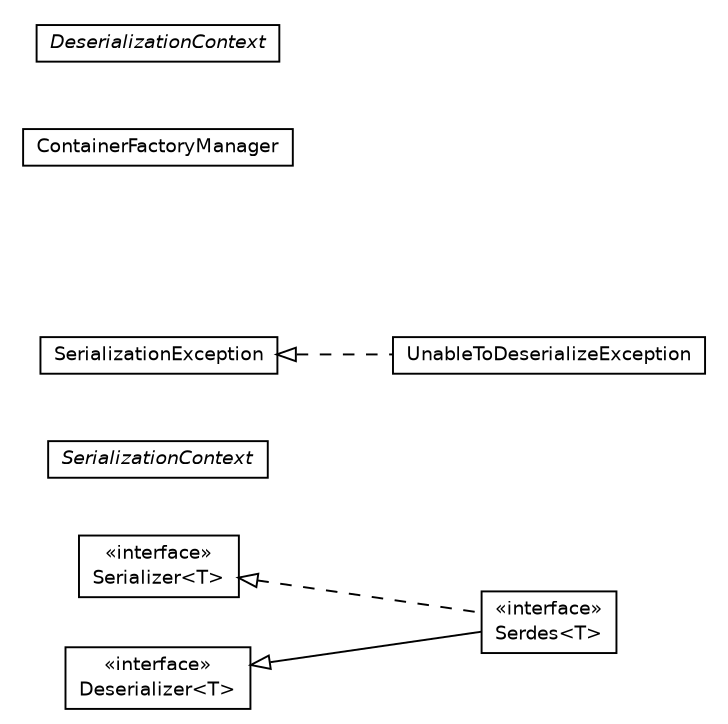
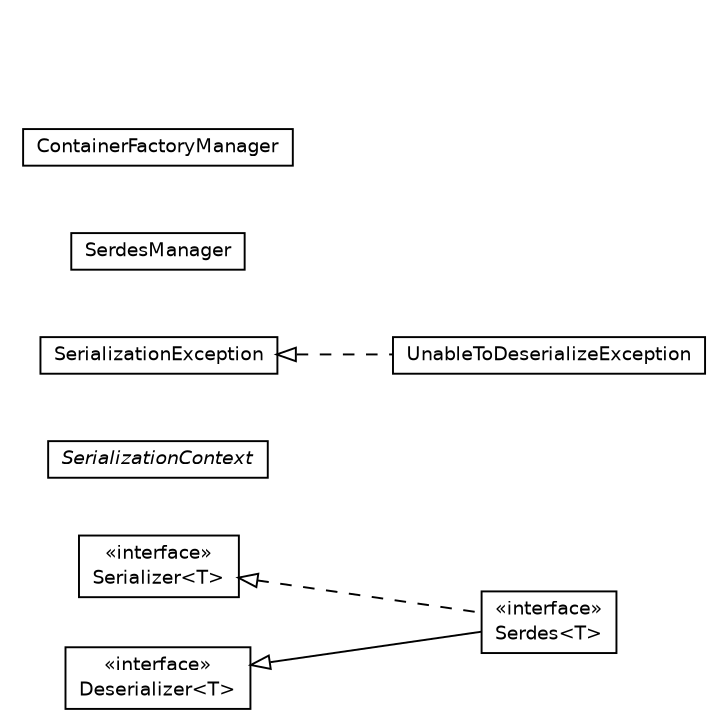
node "DeserializationContext": removed
node "SerdesManager": added
